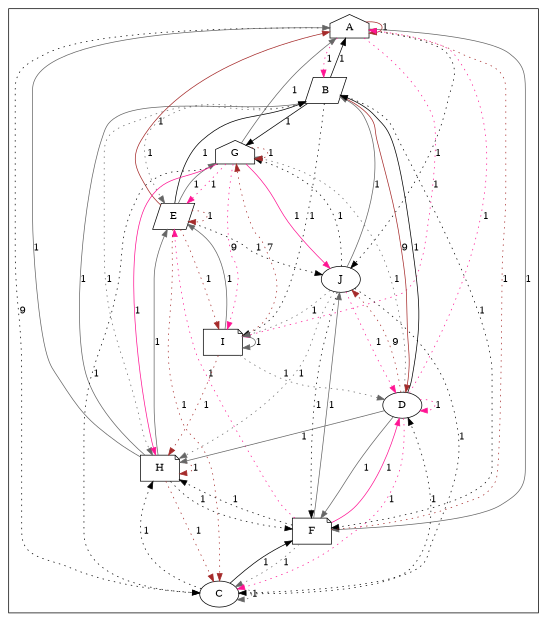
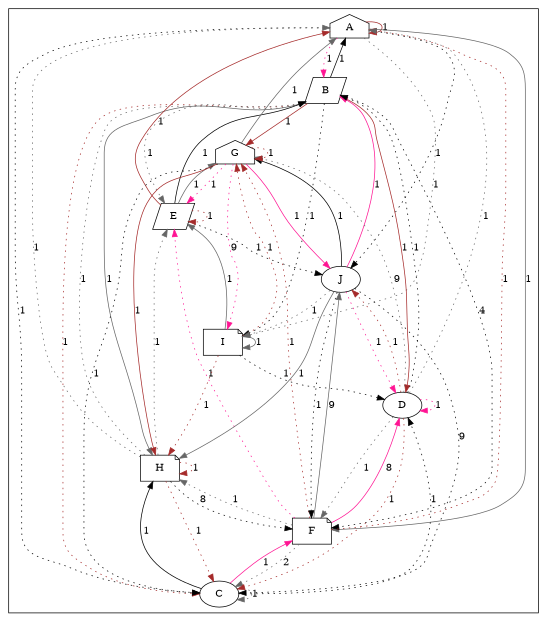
edge "B" -> "G": color black -> brown
edge "H" -> "A": style solid -> dotted
edge "J" -> "B": color gray40 -> deeppink
edge "D" -> "A": color deeppink -> gray40
edge "B" -> "H": style dotted -> solid
edge "J" -> "G": style dotted -> solid
edge "H" -> "B": style solid -> dotted
edge "A" -> "I": color deeppink -> gray40
edge "D" -> "B": style solid -> dotted
edge "I" -> "G": label "7" -> "1"
edge "B" -> "D": label "9" -> "1"
edge "E" -> "I": removed, label "1"
edge "D" -> "G": label "1" -> "9"
edge "G" -> "H": color deeppink -> brown
edge "A" -> "C": label "9" -> "1"
edge "B" -> "F": label "1" -> "4"
edge "F" -> "G": added, label "1"
edge "D" -> "J": label "9" -> "1"
edge "H" -> "E": style solid -> dotted
edge "I" -> "D": color gray40 -> black
edge "J" -> "H": style dotted -> solid
edge "F" -> "J": label "1" -> "9"
edge "E" -> "C": now "B" -> "C"
edge "D" -> "H": removed, label "1"
edge "J" -> "C": label "1" -> "9"
edge "D" -> "F": style solid -> dotted
edge "F" -> "D": label "1" -> "8"
edge "H" -> "F": label "1" -> "8"
edge "F" -> "H": color black -> gray40
edge "D" -> "C": color deeppink -> brown
edge "C" -> "H": style dotted -> solid
edge "C" -> "F": color black -> deeppink
edge "F" -> "C": label "1" -> "2"
